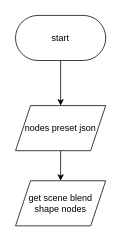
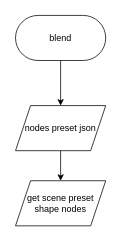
node "start": label "start" -> "blend"
node "get scene blend shape nodes": label "get scene blend shape nodes" -> "get scene preset shape nodes"
